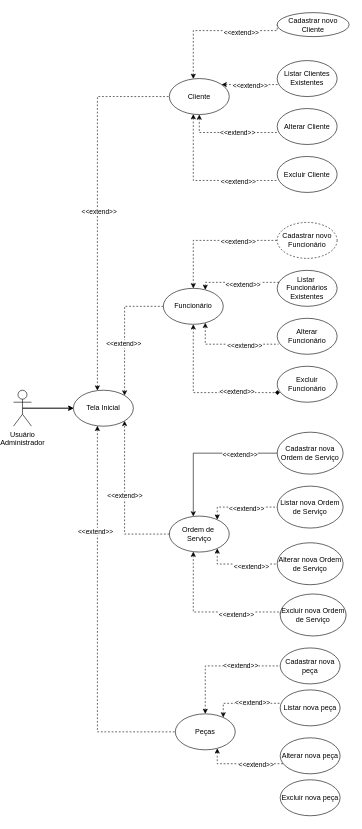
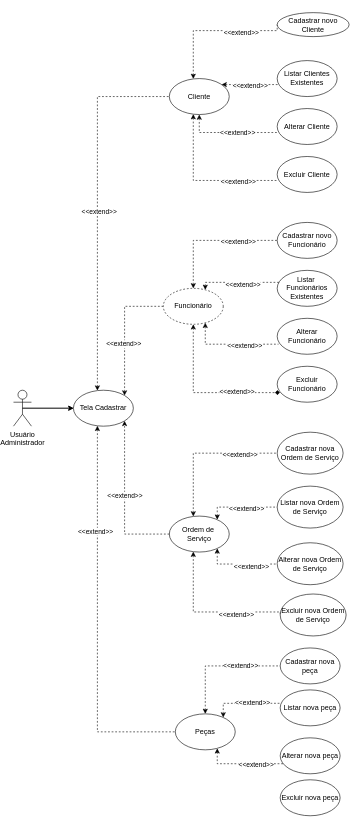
node "Cadastrar novo Funcionário": style dashed -> solid
node "Funcionário": style solid -> dashed
node "Tela Inicial": label "Tela Inicial" -> "Tela Cadastrar"
edge "Cadastrar nova Ordem de Serviço" -> "Ordem de Serviço": style solid -> dashed
